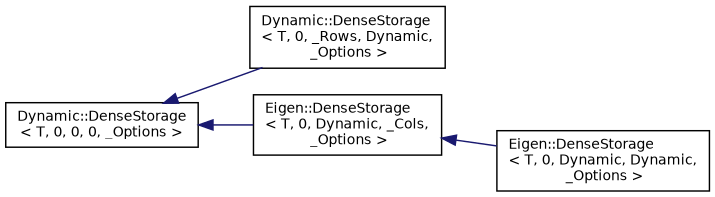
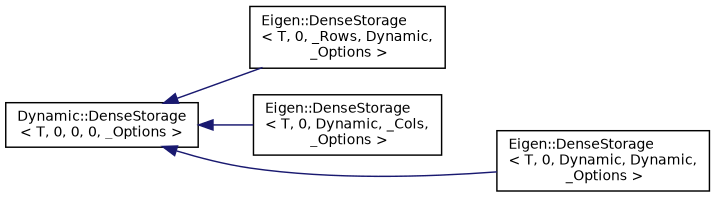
node "Dynamic::DenseStorage < T, 0, _Rows, Dynamic, _Options >": label "Dynamic::DenseStorage < T, 0, _Rows, Dynamic, _Options >" -> "Eigen::DenseStorage < T, 0, _Rows, Dynamic, _Options >"
edge "Eigen::DenseStorage < T, 0, Dynamic, Dynamic, _Options >" -> "Eigen::DenseStorage < T, 0, Dynamic, _Cols, _Options >": now "Eigen::DenseStorage < T, 0, Dynamic, Dynamic, _Options >" -> "Dynamic::DenseStorage < T, 0, 0, 0, _Options >"
